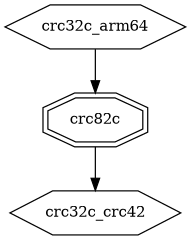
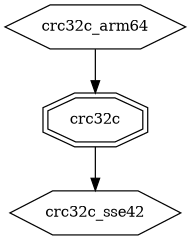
node "crc82c": label "crc82c" -> "crc32c"
node "crc32c_crc42": label "crc32c_crc42" -> "crc32c_sse42"
